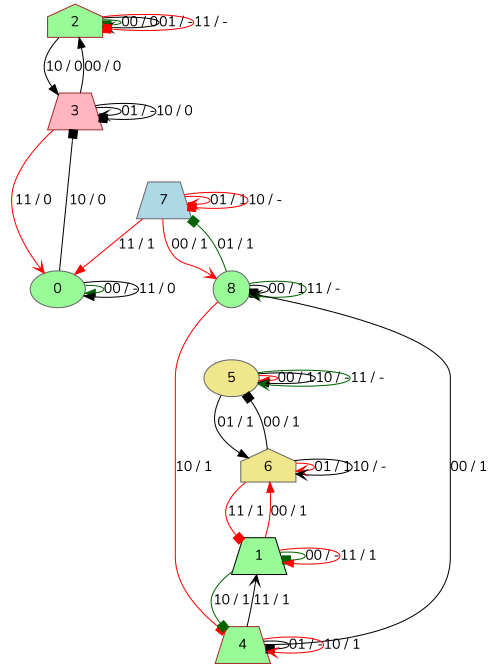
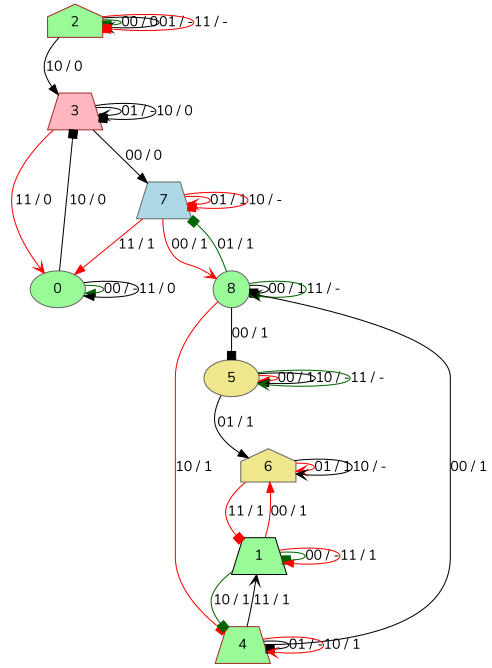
edge "3" -> "2": now "3" -> "7"
edge "6" -> "5": now "8" -> "5"
